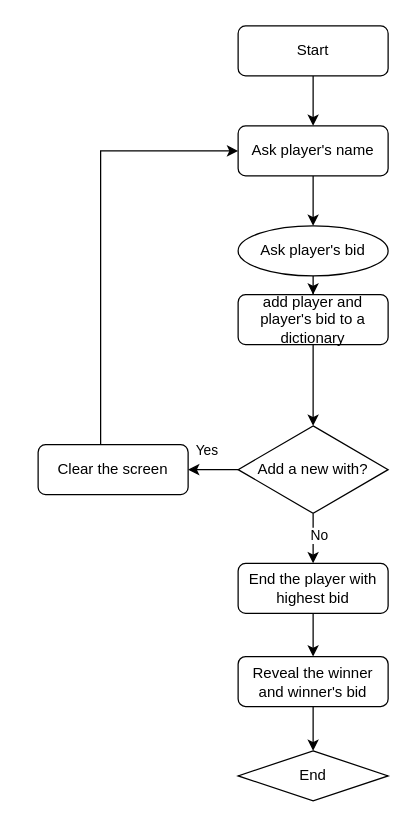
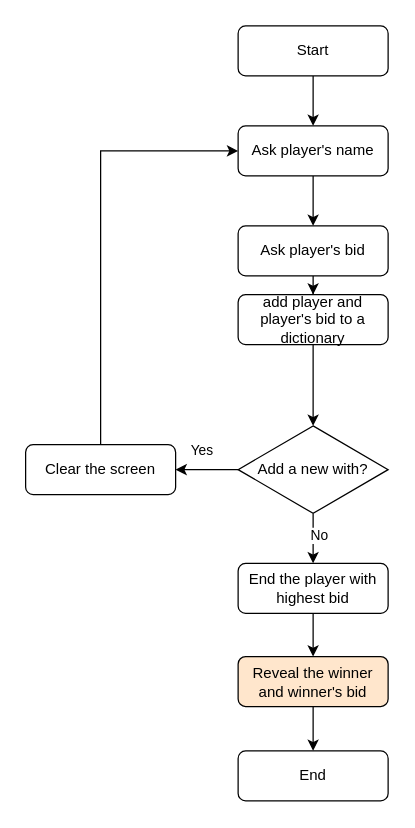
node "Ask player's bid": shape ellipse -> rounded rectangle
node "Clear the screen": moved (113, 469) -> (101, 469)
node "Reveal the winner and winner's bid": fillcolor #ffffff -> #ffe6cc
node "End": shape diamond -> rounded rectangle
